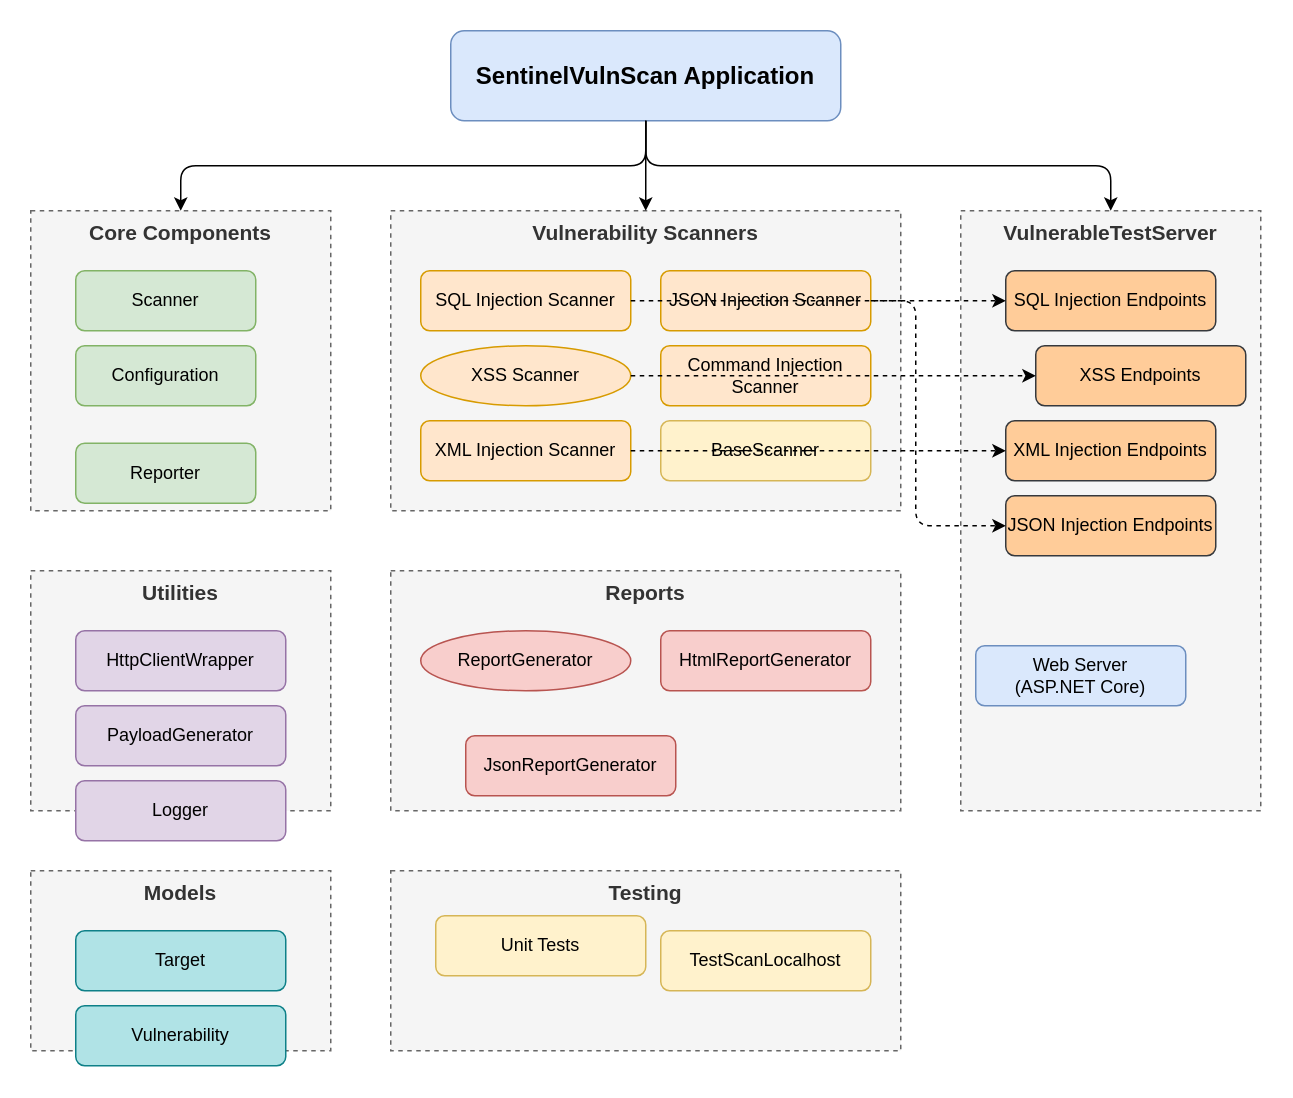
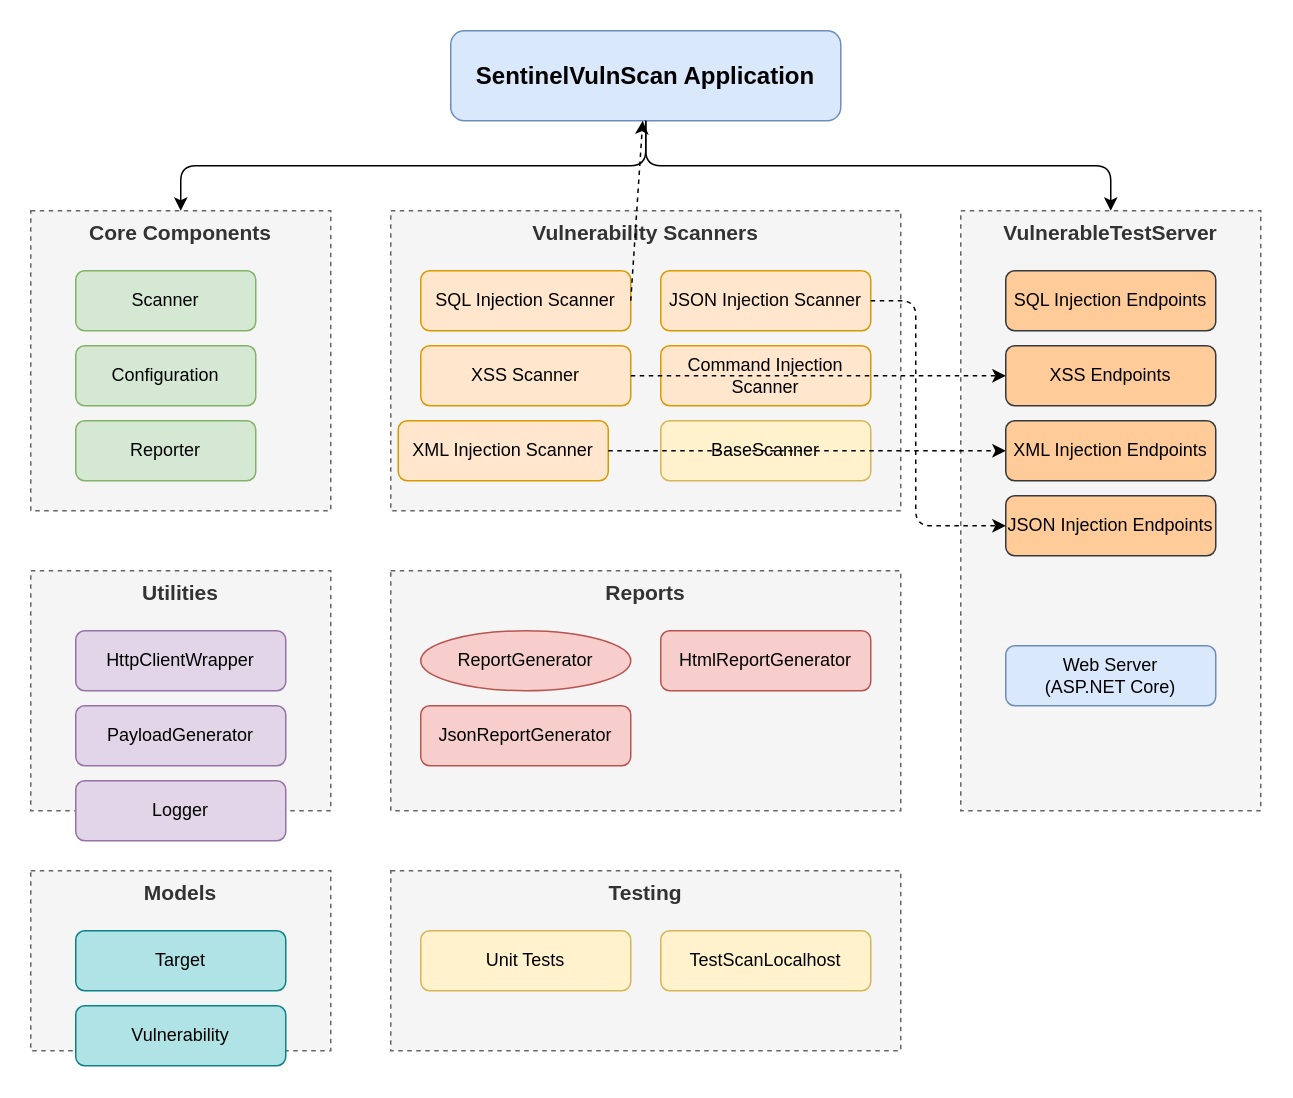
edge "SentinelVulnScan Application" -> "Vulnerability Scanners": removed
edge "SQL Injection Scanner" -> "SQL Injection Endpoints": now "SQL Injection Scanner" -> "SentinelVulnScan Application"
node "XSS Scanner": shape ellipse -> rounded rectangle
node "XSS Endpoints": moved (1141, 376) -> (1111, 376)
node "XML Injection Scanner": moved (526, 451) -> (503, 451)
node "Reporter": moved (166, 473) -> (166, 451)
node "Web Server (ASP.NET Core)": moved (1081, 676) -> (1111, 676)
node "JsonReportGenerator": moved (571, 766) -> (526, 736)
node "Unit Tests": moved (541, 946) -> (526, 961)
